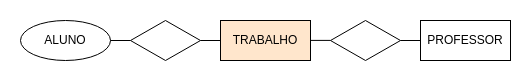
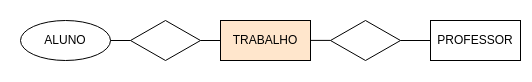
node "PROFESSOR": moved (466, 41) -> (476, 41)
